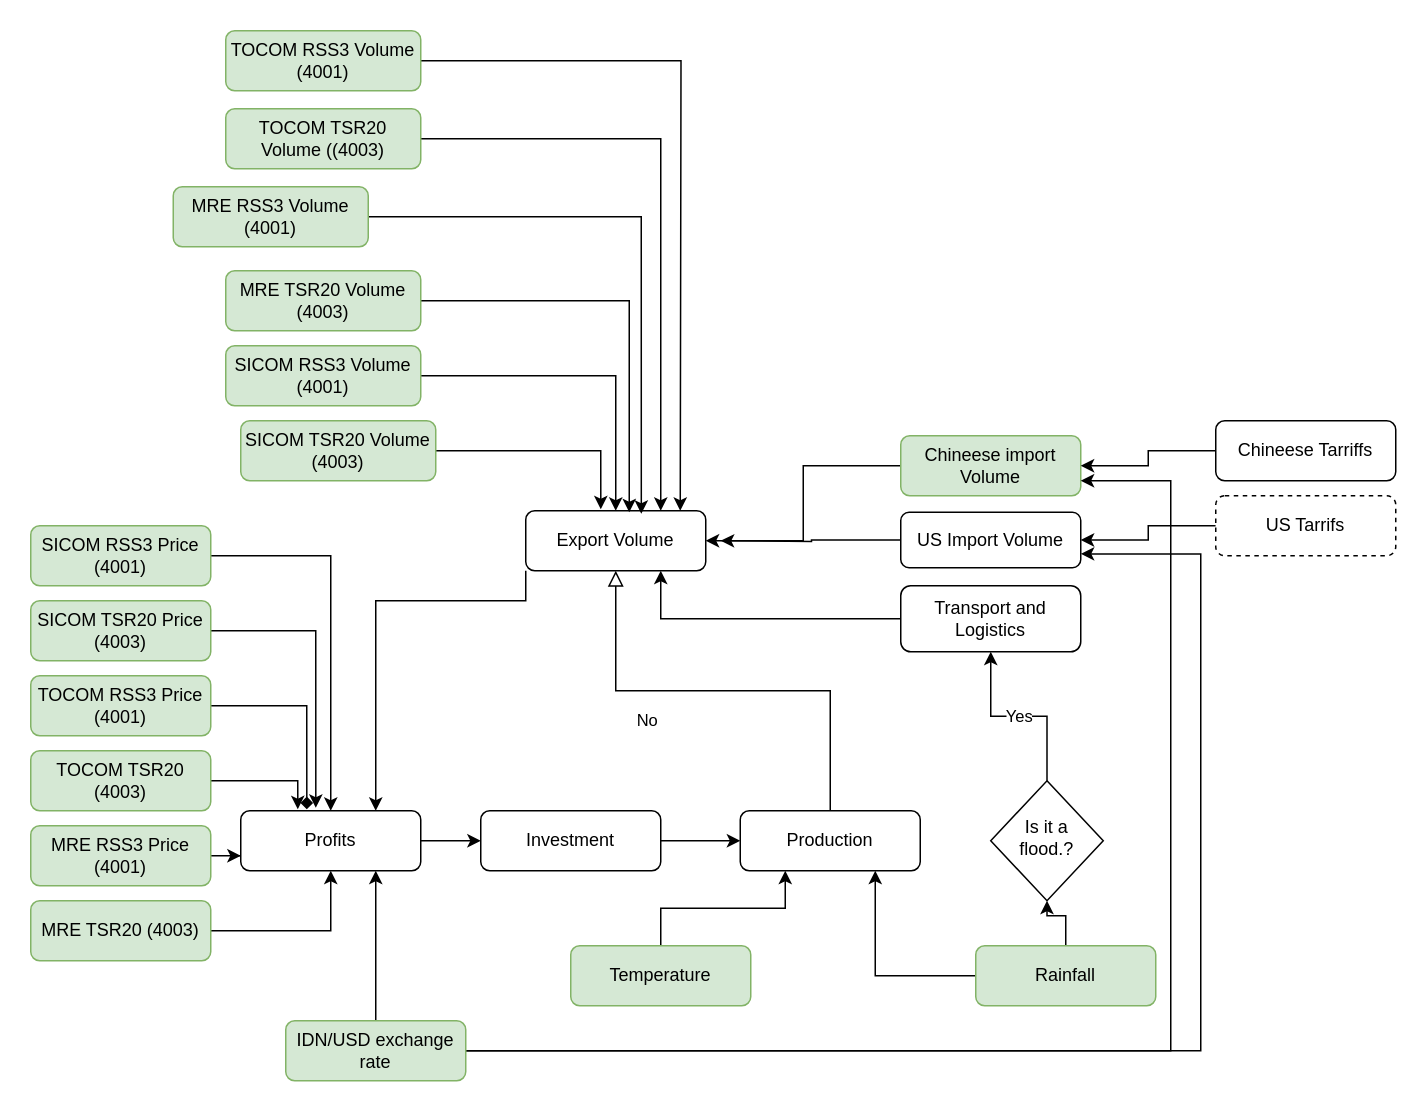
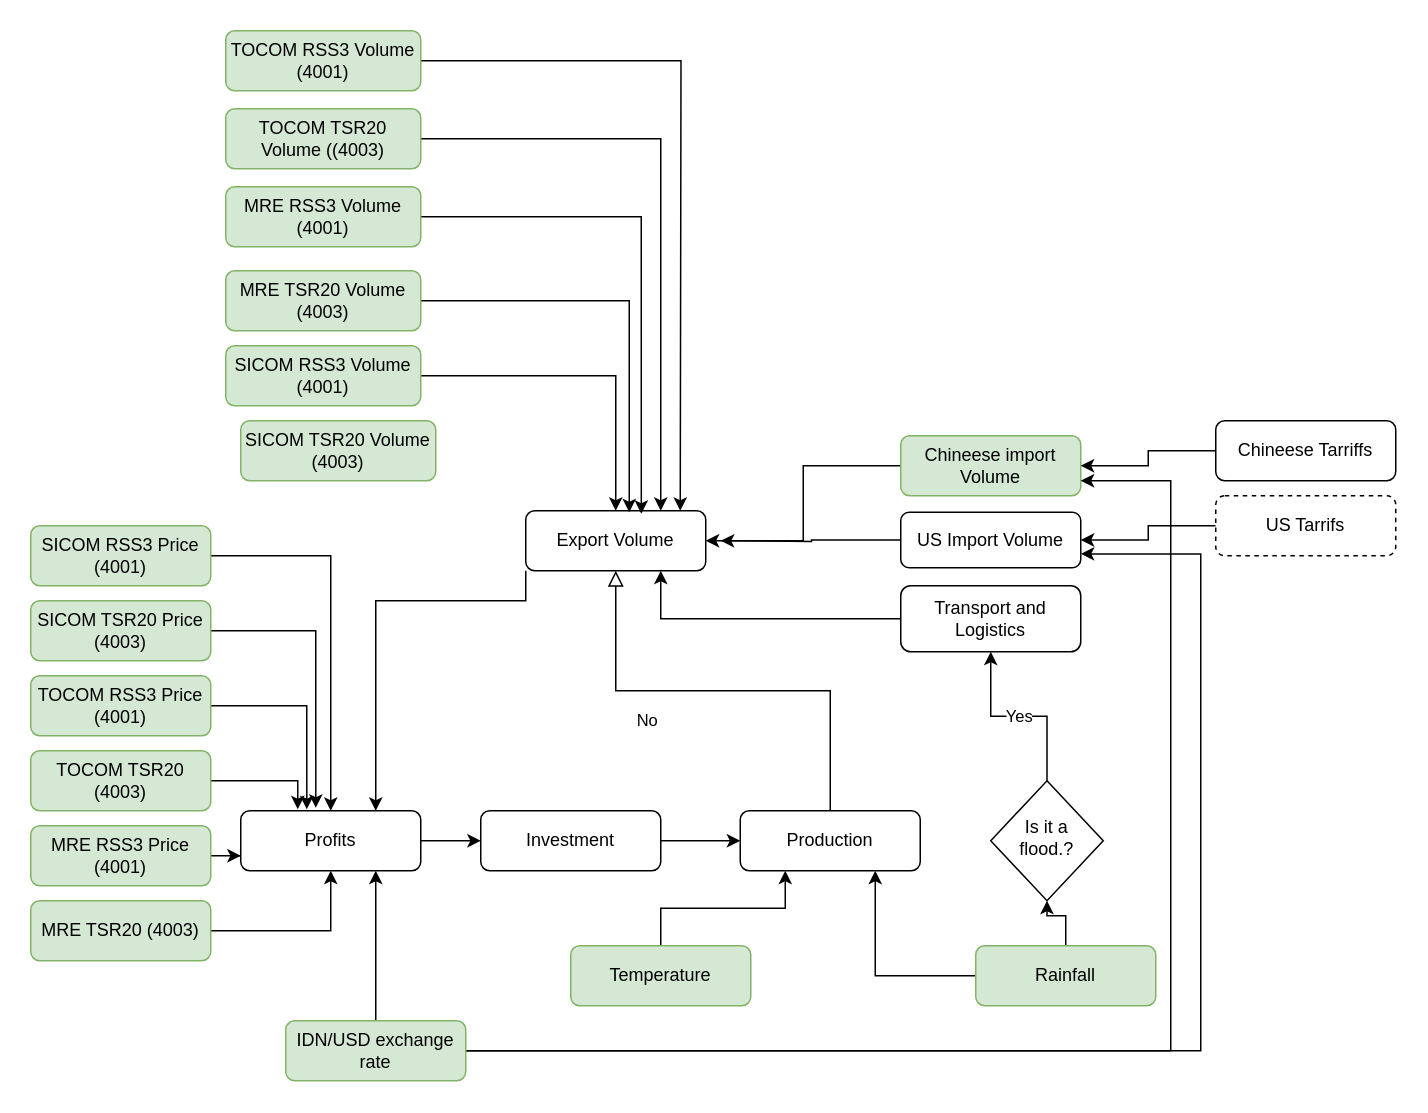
node "MRE RSS3 Volume (4001)": moved (271, 217) -> (323, 217)
edge "SICOM TSR20 Volume (4003)" -> "Export Volume": removed
edge "TOCOM RSS3 Price (4001)" -> "Profits": arrowhead diamond -> classic
